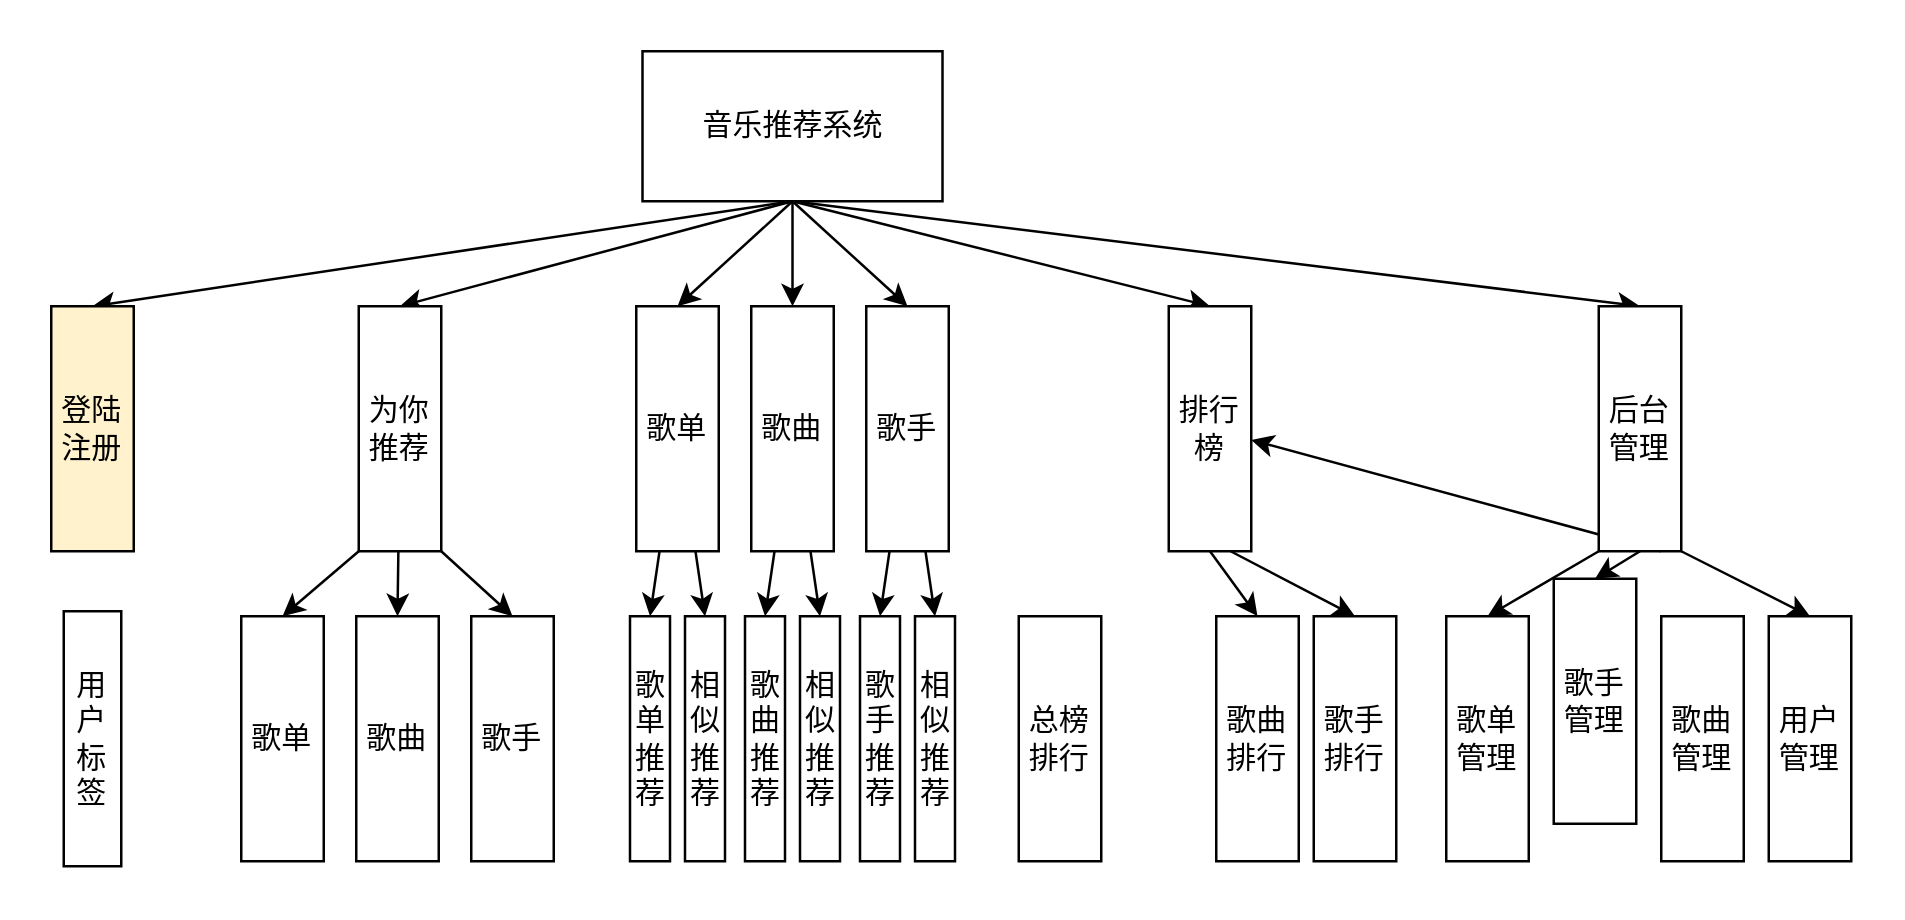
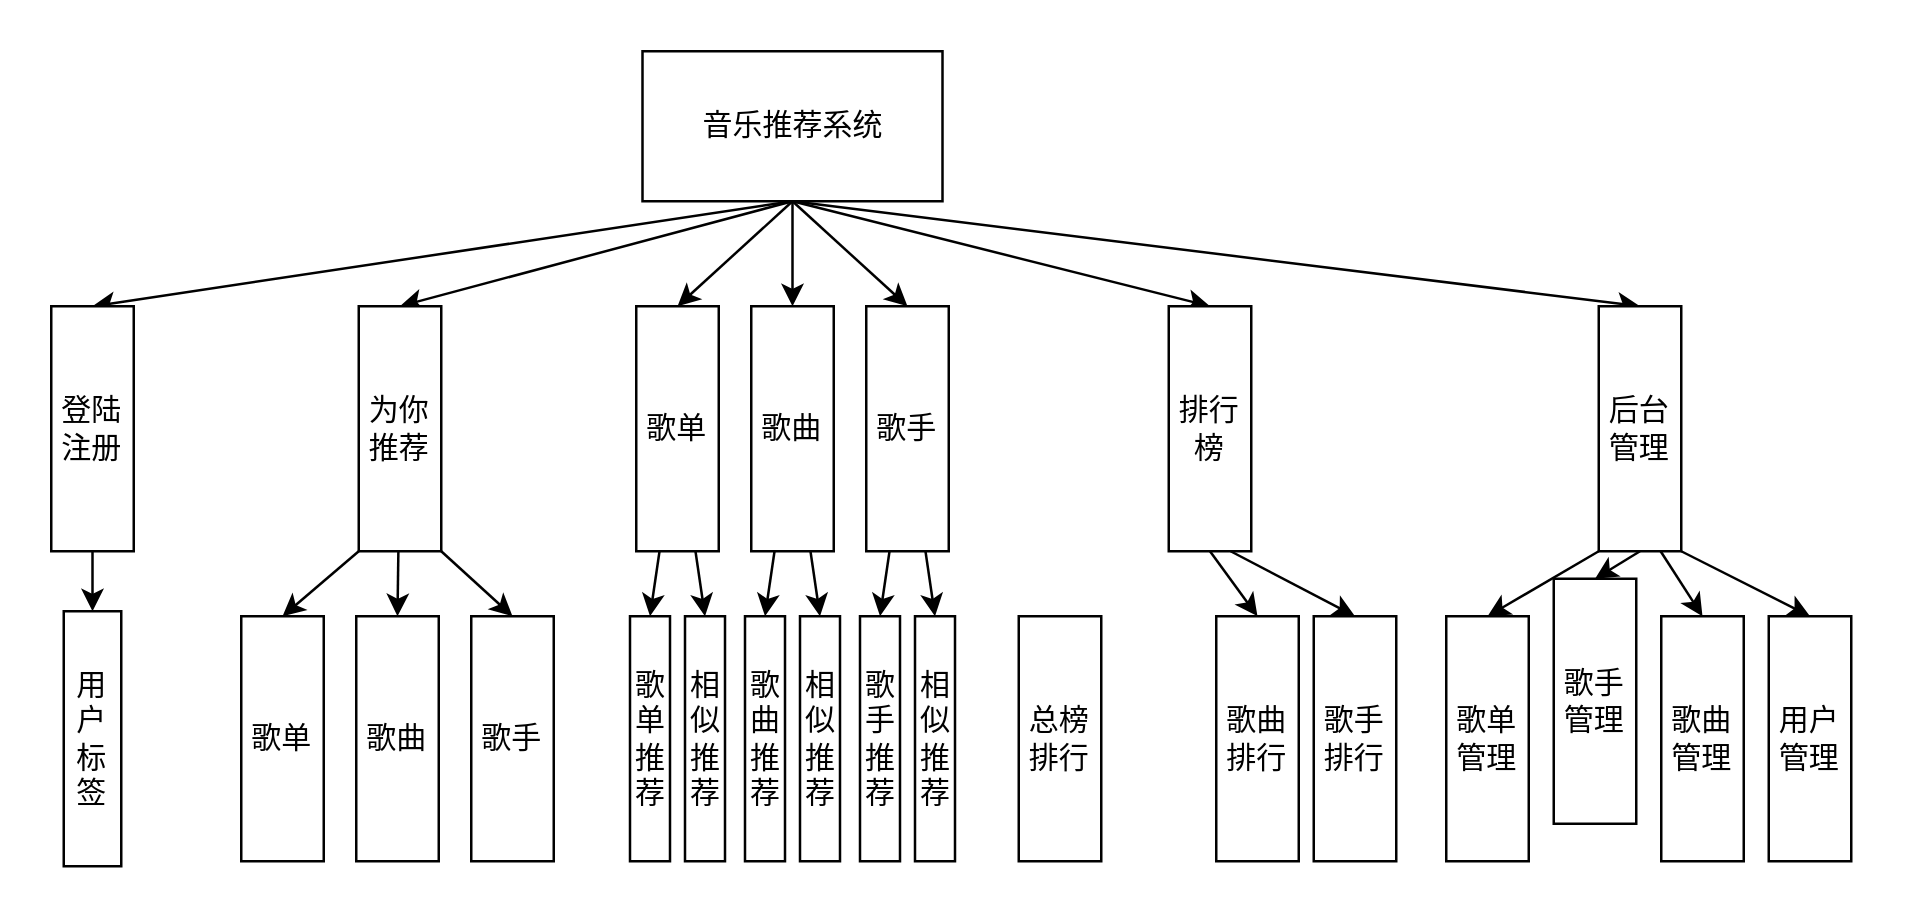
node "登陆注册": fillcolor #fff2cc -> #ffffff
edge "后台管理" -> "排行榜": now "后台管理" -> "歌曲管理"
edge "登陆注册" -> "用户标签": added
